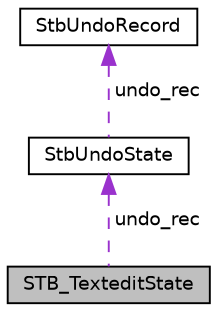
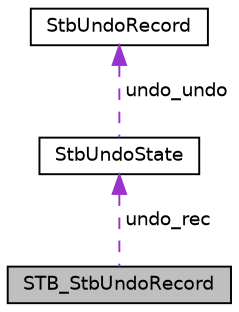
edge "StbUndoState" -> "StbUndoRecord": label " undo_rec" -> " undo_undo"
node "STB_TexteditState": label "STB_TexteditState" -> "STB_StbUndoRecord"
